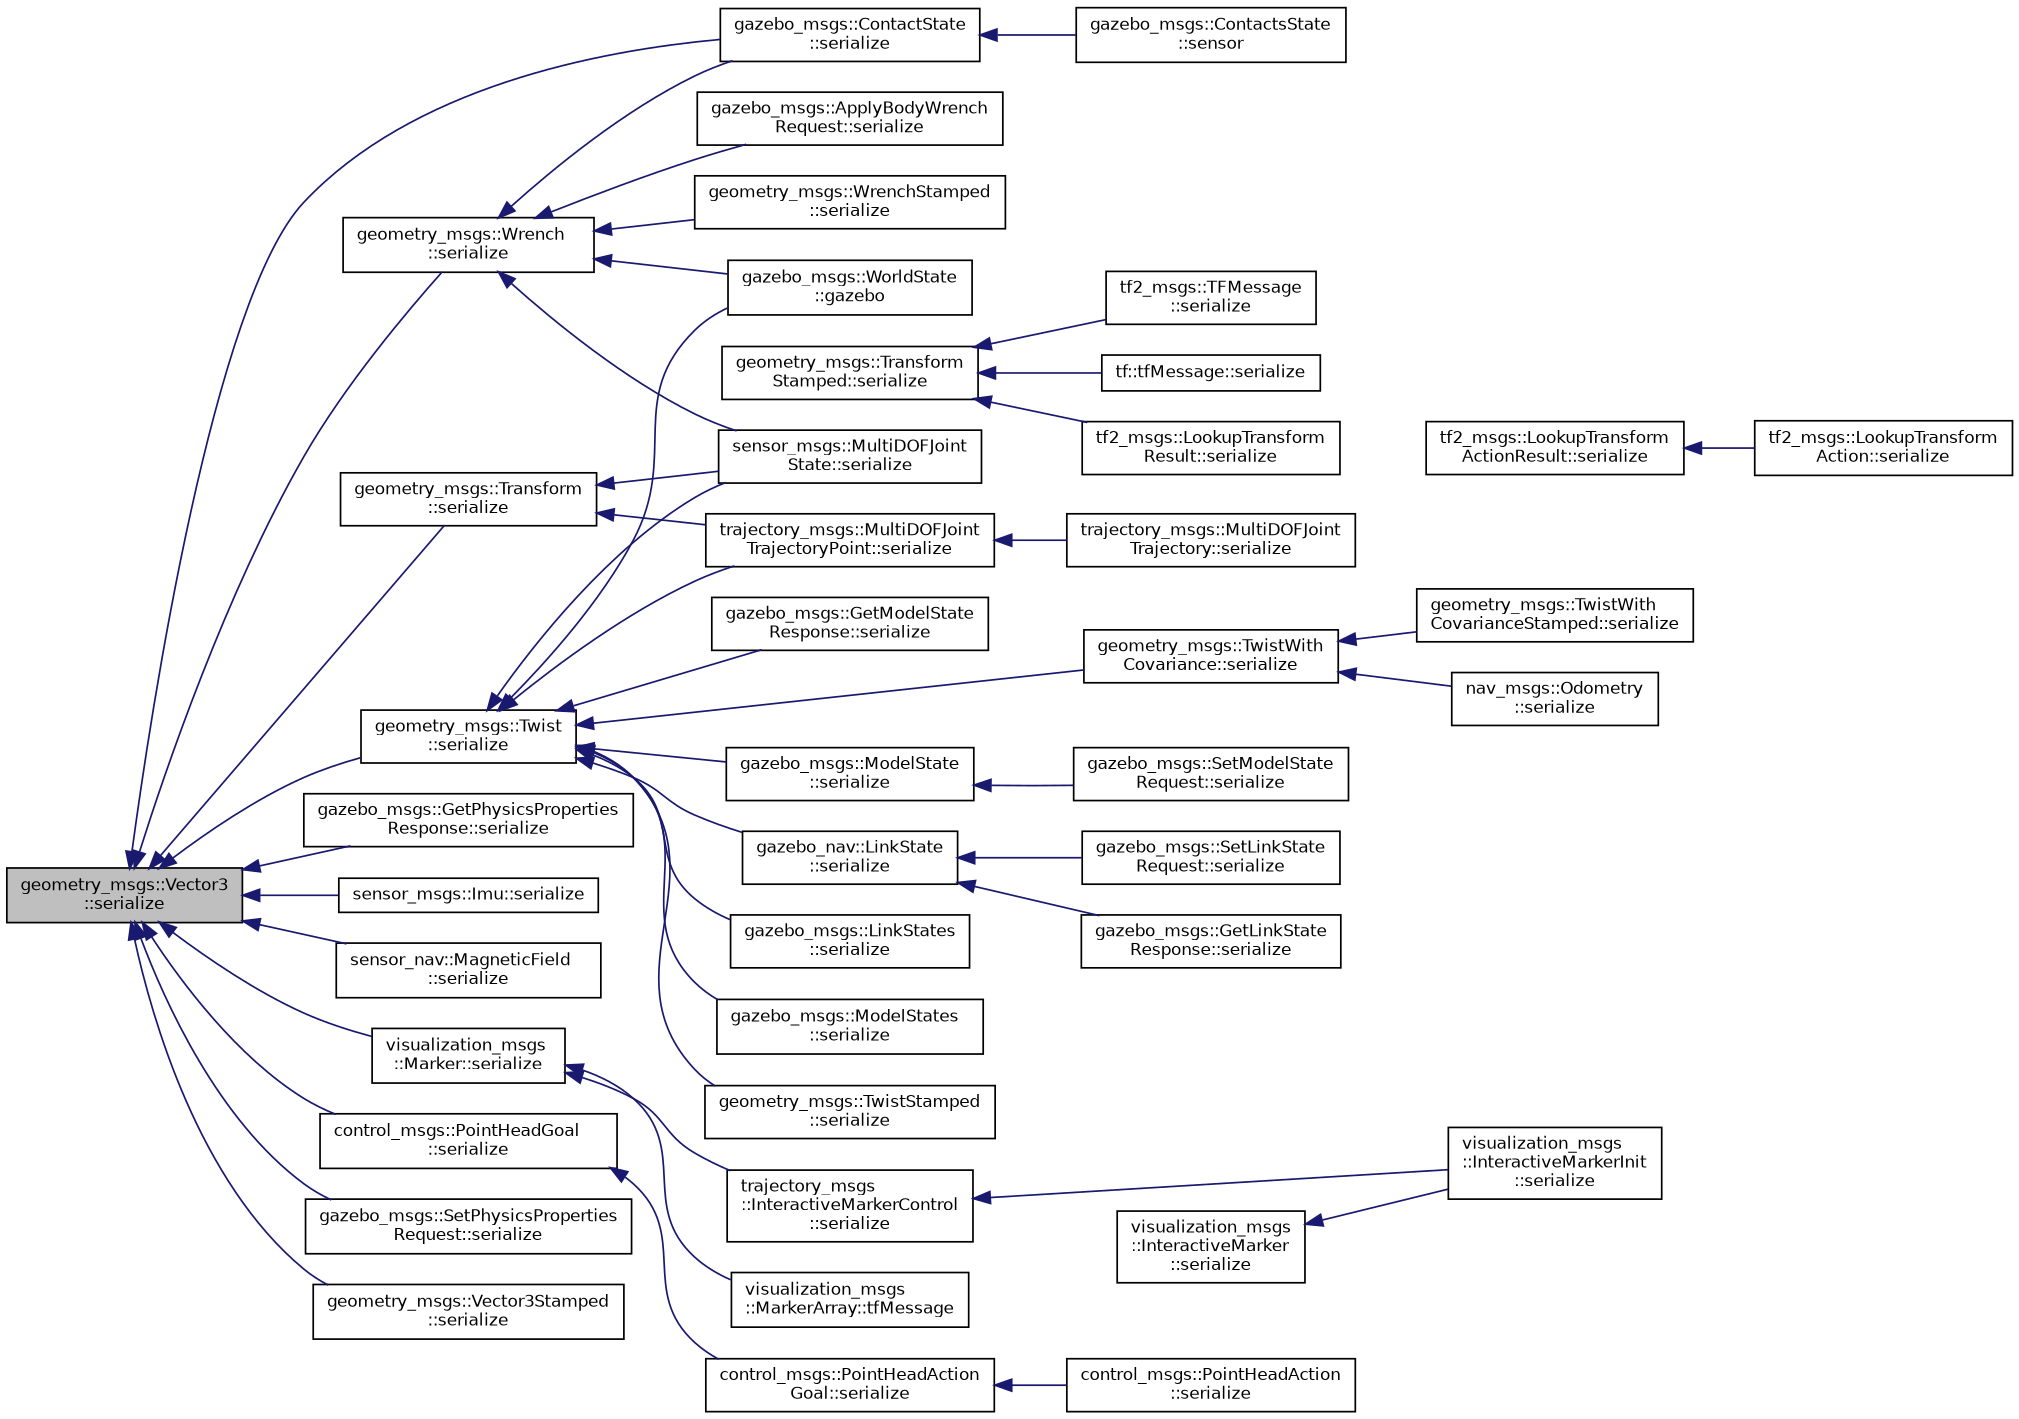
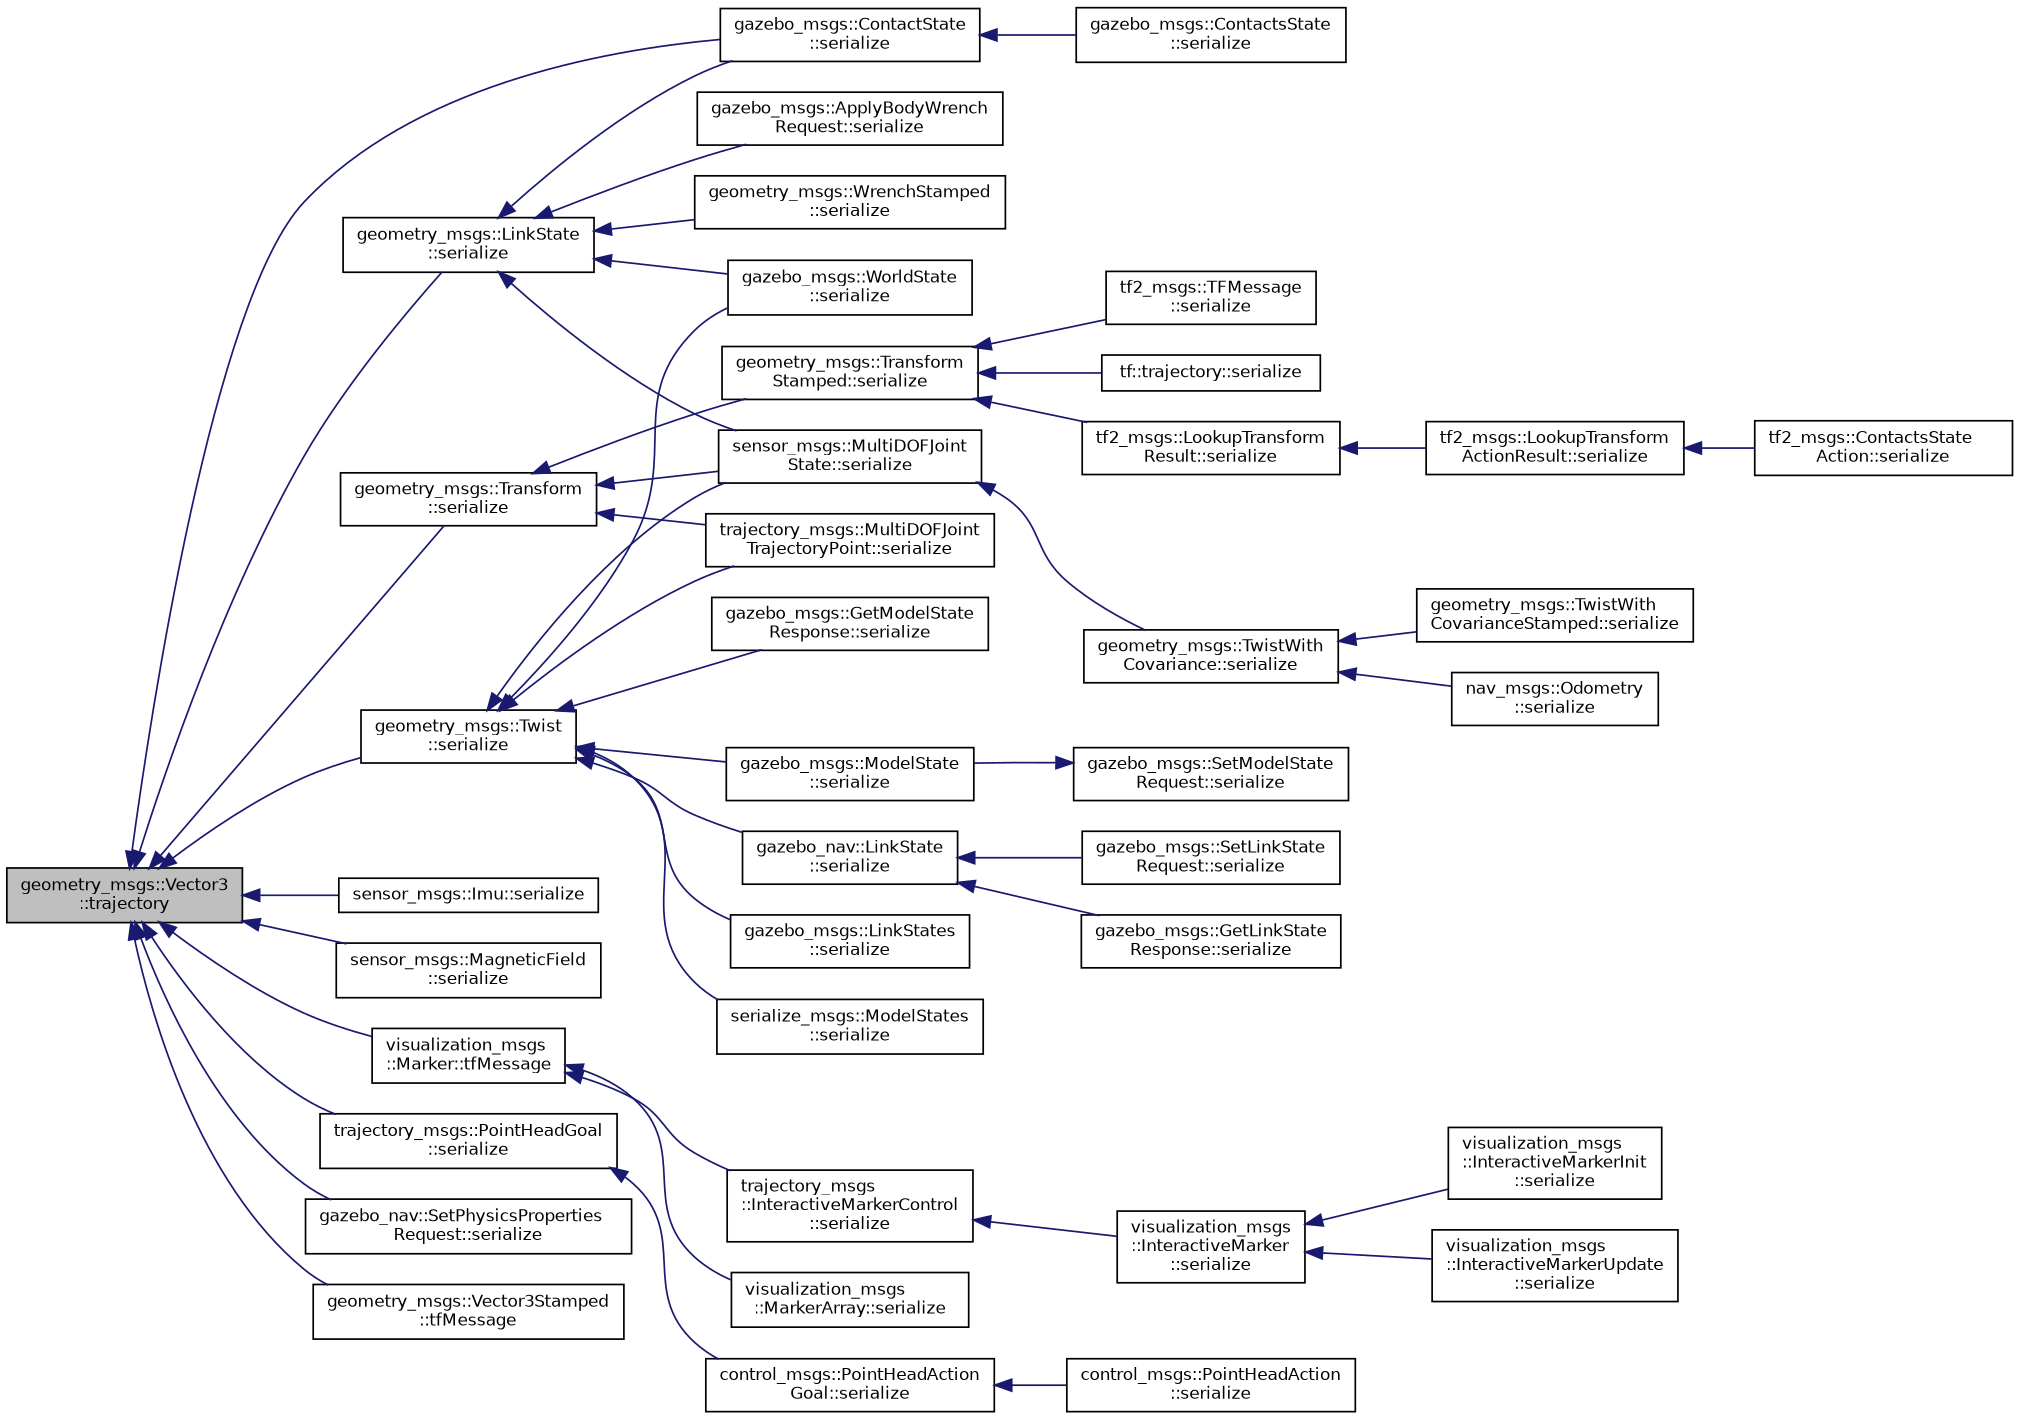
node "gazebo_msgs::ContactsState ::sensor": label "gazebo_msgs::ContactsState ::sensor" -> "gazebo_msgs::ContactsState ::serialize"
node "geometry_msgs::Wrench ::serialize": label "geometry_msgs::Wrench ::serialize" -> "geometry_msgs::LinkState ::serialize"
node "gazebo_msgs::WorldState ::gazebo": label "gazebo_msgs::WorldState ::gazebo" -> "gazebo_msgs::WorldState ::serialize"
node "tf::tfMessage::serialize": label "tf::tfMessage::serialize" -> "tf::trajectory::serialize"
edge "geometry_msgs::Transform Stamped::serialize" -> "geometry_msgs::Transform ::serialize": added
edge "tf2_msgs::LookupTransform ActionResult::serialize" -> "tf2_msgs::LookupTransform Result::serialize": added
node "tf2_msgs::LookupTransform Action::serialize": label "tf2_msgs::LookupTransform Action::serialize" -> "tf2_msgs::ContactsState Action::serialize"
node "trajectory_msgs::MultiDOFJoint Trajectory::serialize": removed
edge "geometry_msgs::TwistWith Covariance::serialize" -> "geometry_msgs::Twist ::serialize": now "geometry_msgs::TwistWith Covariance::serialize" -> "sensor_msgs::MultiDOFJoint State::serialize"
edge "gazebo_msgs::SetModelState Request::serialize" -> "gazebo_msgs::ModelState ::serialize": reversed
node "gazebo_msgs::GetPhysicsProperties Response::serialize": removed
node "geometry_msgs::Vector3 ::serialize": label "geometry_msgs::Vector3 ::serialize" -> "geometry_msgs::Vector3 ::trajectory"
node "sensor_nav::MagneticField ::serialize": label "sensor_nav::MagneticField ::serialize" -> "sensor_msgs::MagneticField ::serialize"
node "gazebo_msgs::ModelStates ::serialize": label "gazebo_msgs::ModelStates ::serialize" -> "serialize_msgs::ModelStates ::serialize"
node "visualization_msgs ::Marker::serialize": label "visualization_msgs ::Marker::serialize" -> "visualization_msgs ::Marker::tfMessage"
node "geometry_msgs::TwistStamped ::serialize": removed
node "control_msgs::PointHeadGoal ::serialize": label "control_msgs::PointHeadGoal ::serialize" -> "trajectory_msgs::PointHeadGoal ::serialize"
edge "visualization_msgs ::InteractiveMarkerInit ::serialize" -> "trajectory_msgs ::InteractiveMarkerControl ::serialize": now "visualization_msgs ::InteractiveMarker ::serialize" -> "trajectory_msgs ::InteractiveMarkerControl ::serialize"
node "gazebo_msgs::SetPhysicsProperties Request::serialize": label "gazebo_msgs::SetPhysicsProperties Request::serialize" -> "gazebo_nav::SetPhysicsProperties Request::serialize"
node "visualization_msgs ::InteractiveMarkerUpdate ::serialize": added
node "visualization_msgs ::MarkerArray::tfMessage": label "visualization_msgs ::MarkerArray::tfMessage" -> "visualization_msgs ::MarkerArray::serialize"
node "geometry_msgs::Vector3Stamped ::serialize": label "geometry_msgs::Vector3Stamped ::serialize" -> "geometry_msgs::Vector3Stamped ::tfMessage"
